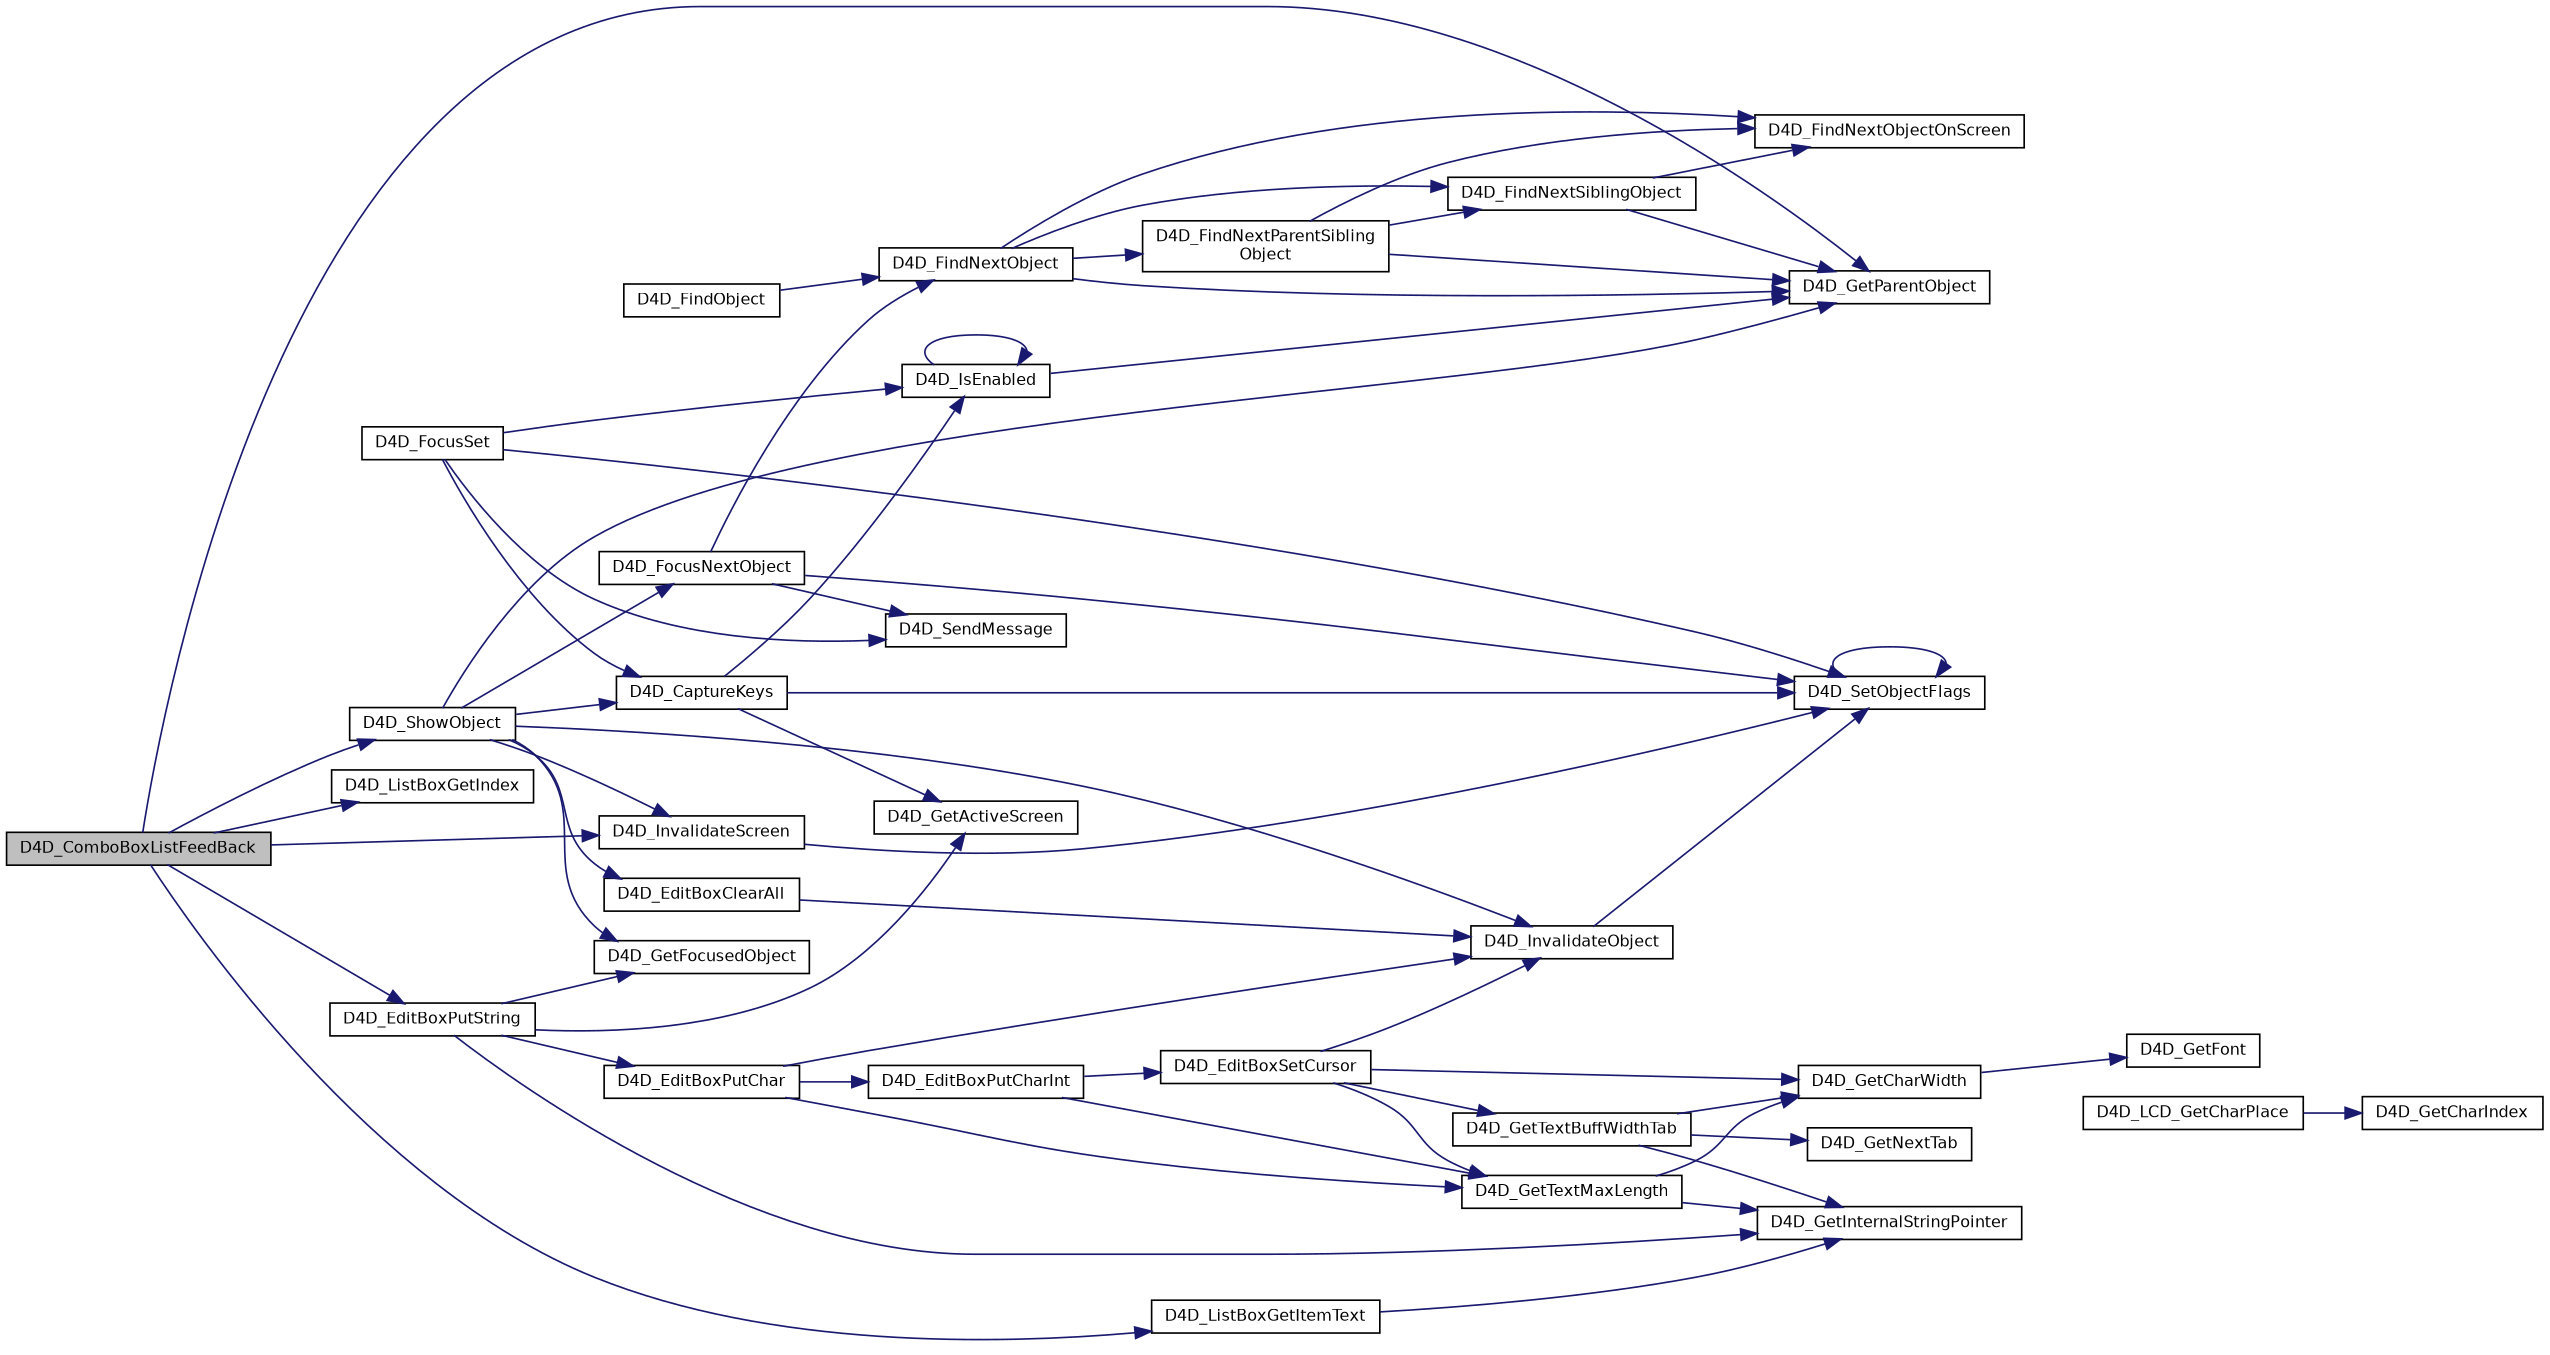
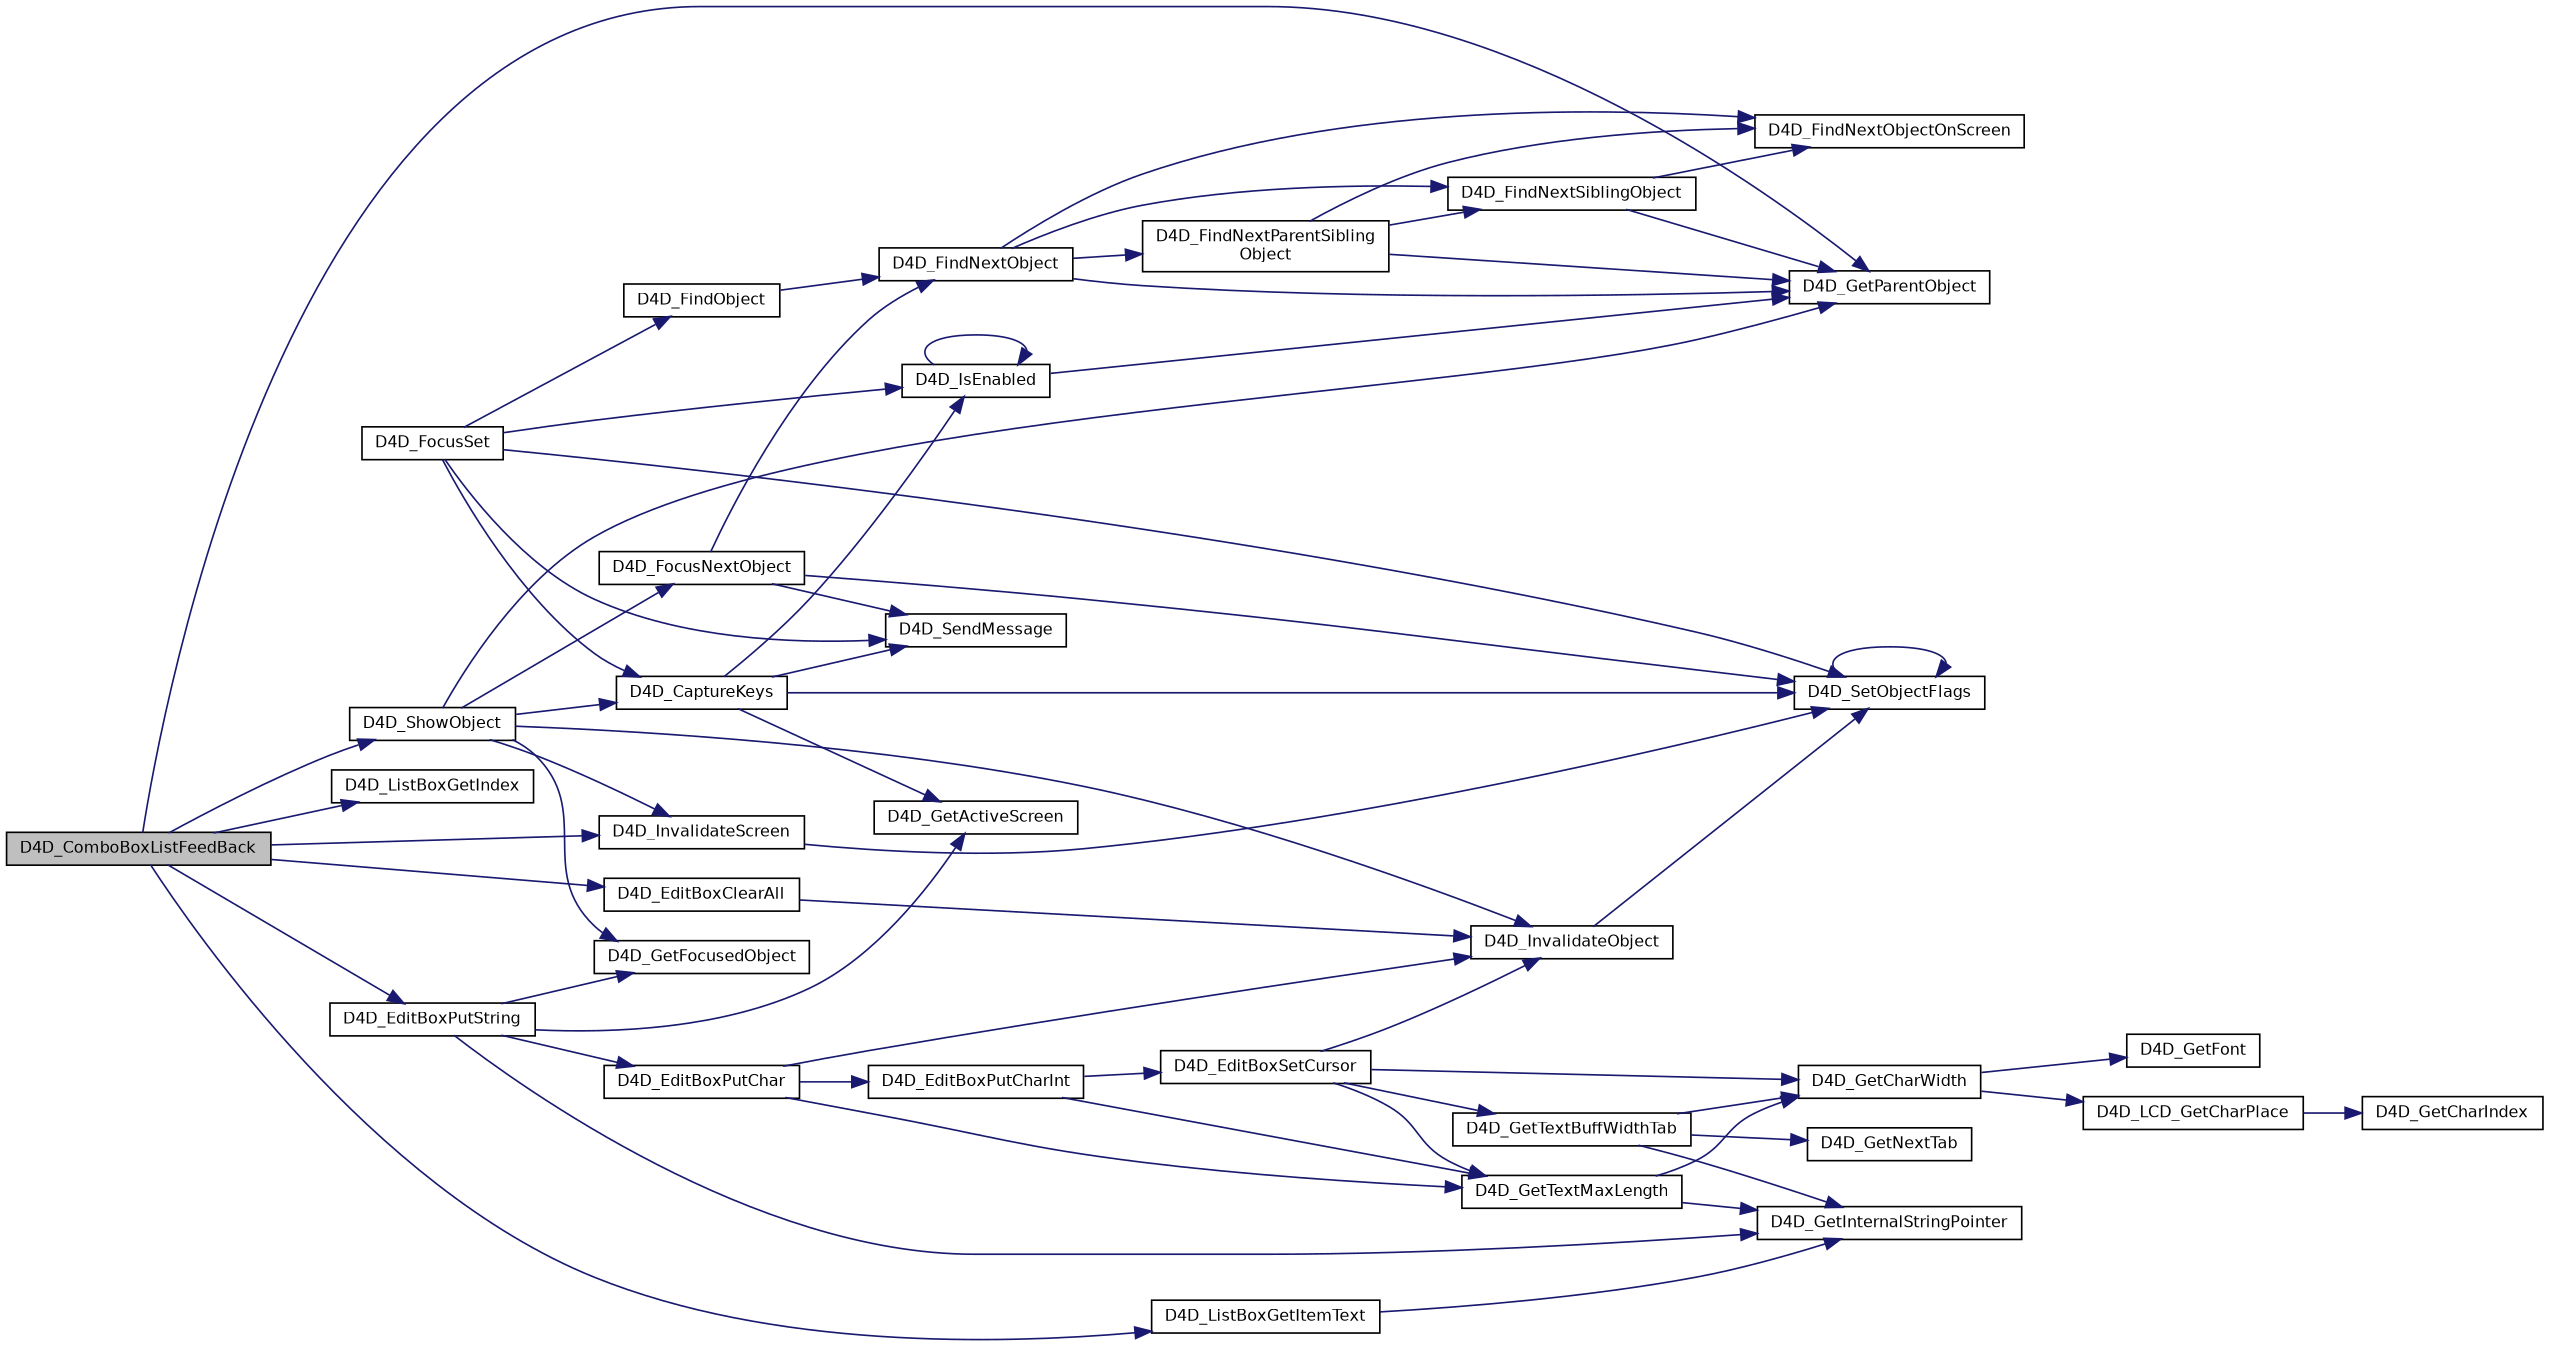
edge "D4D_FocusSet" -> "D4D_FindObject": added
edge "D4D_CaptureKeys" -> "D4D_SendMessage": added
edge "D4D_ShowObject" -> "D4D_EditBoxClearAll": now "D4D_ComboBoxListFeedBack" -> "D4D_EditBoxClearAll"
edge "D4D_GetCharWidth" -> "D4D_LCD_GetCharPlace": added
